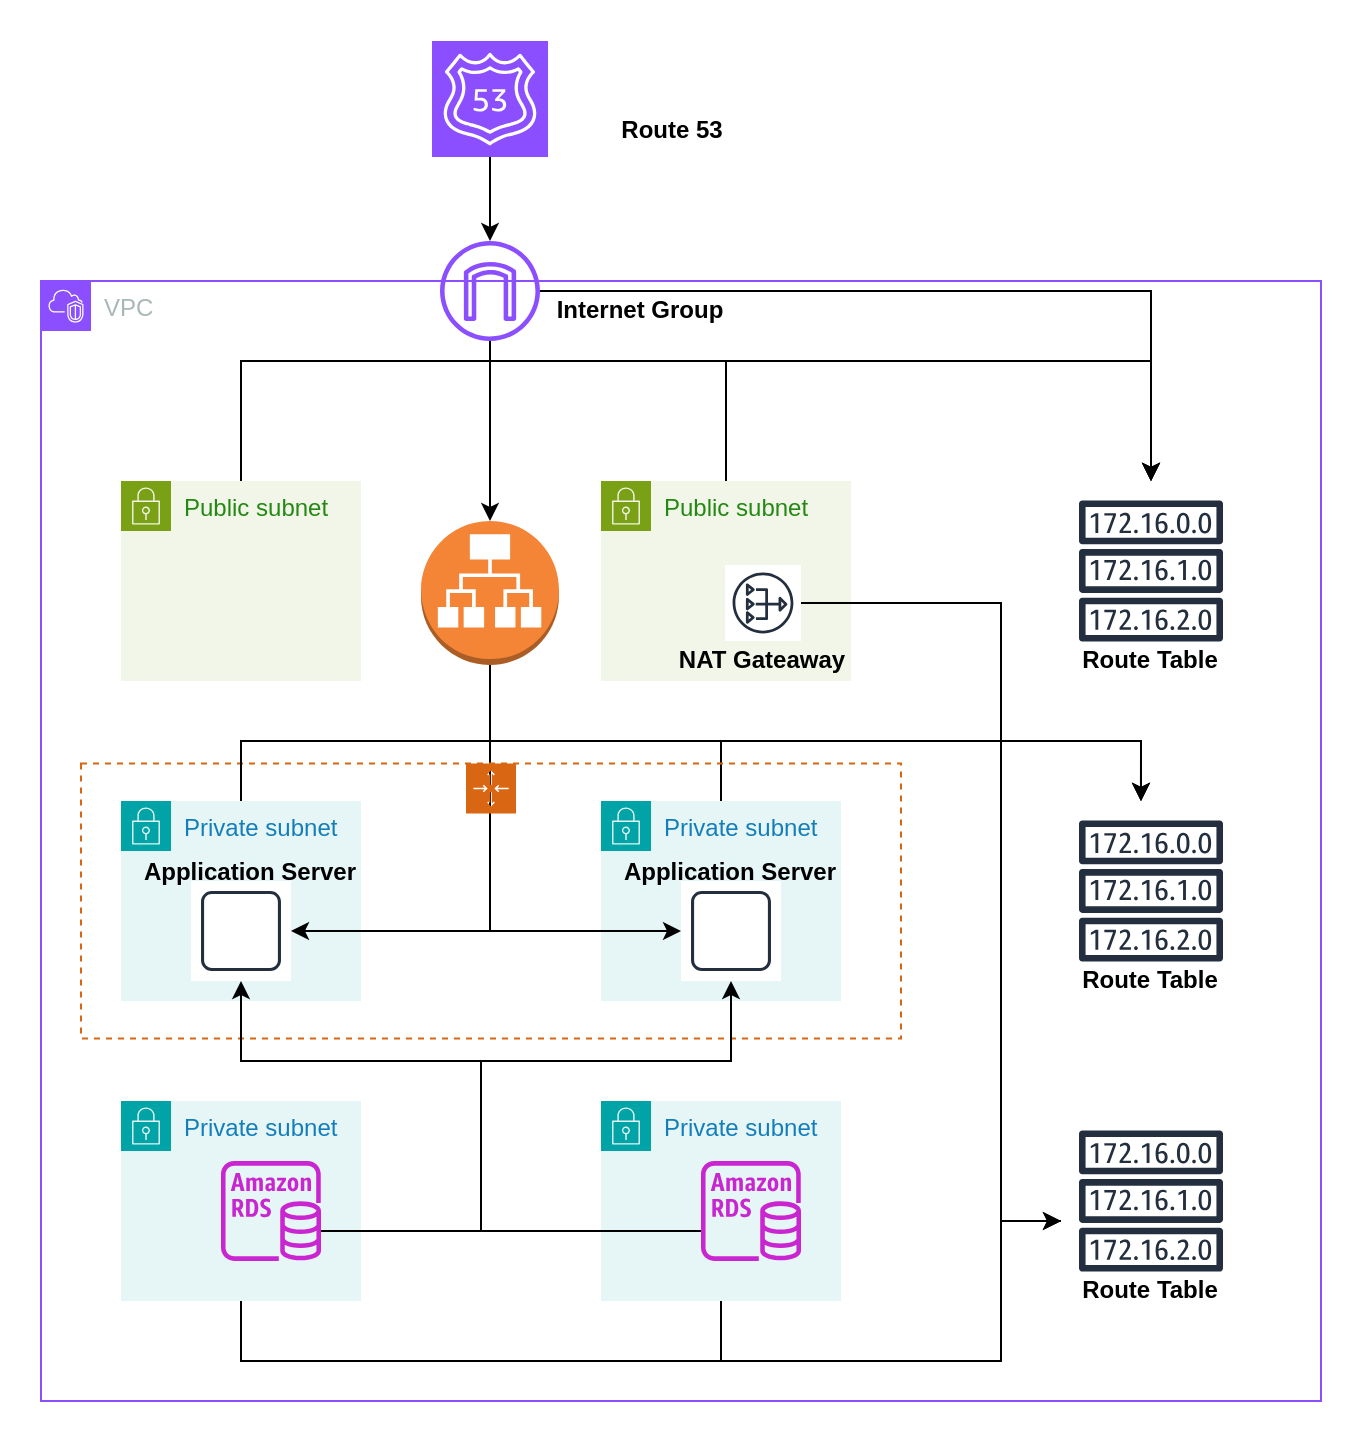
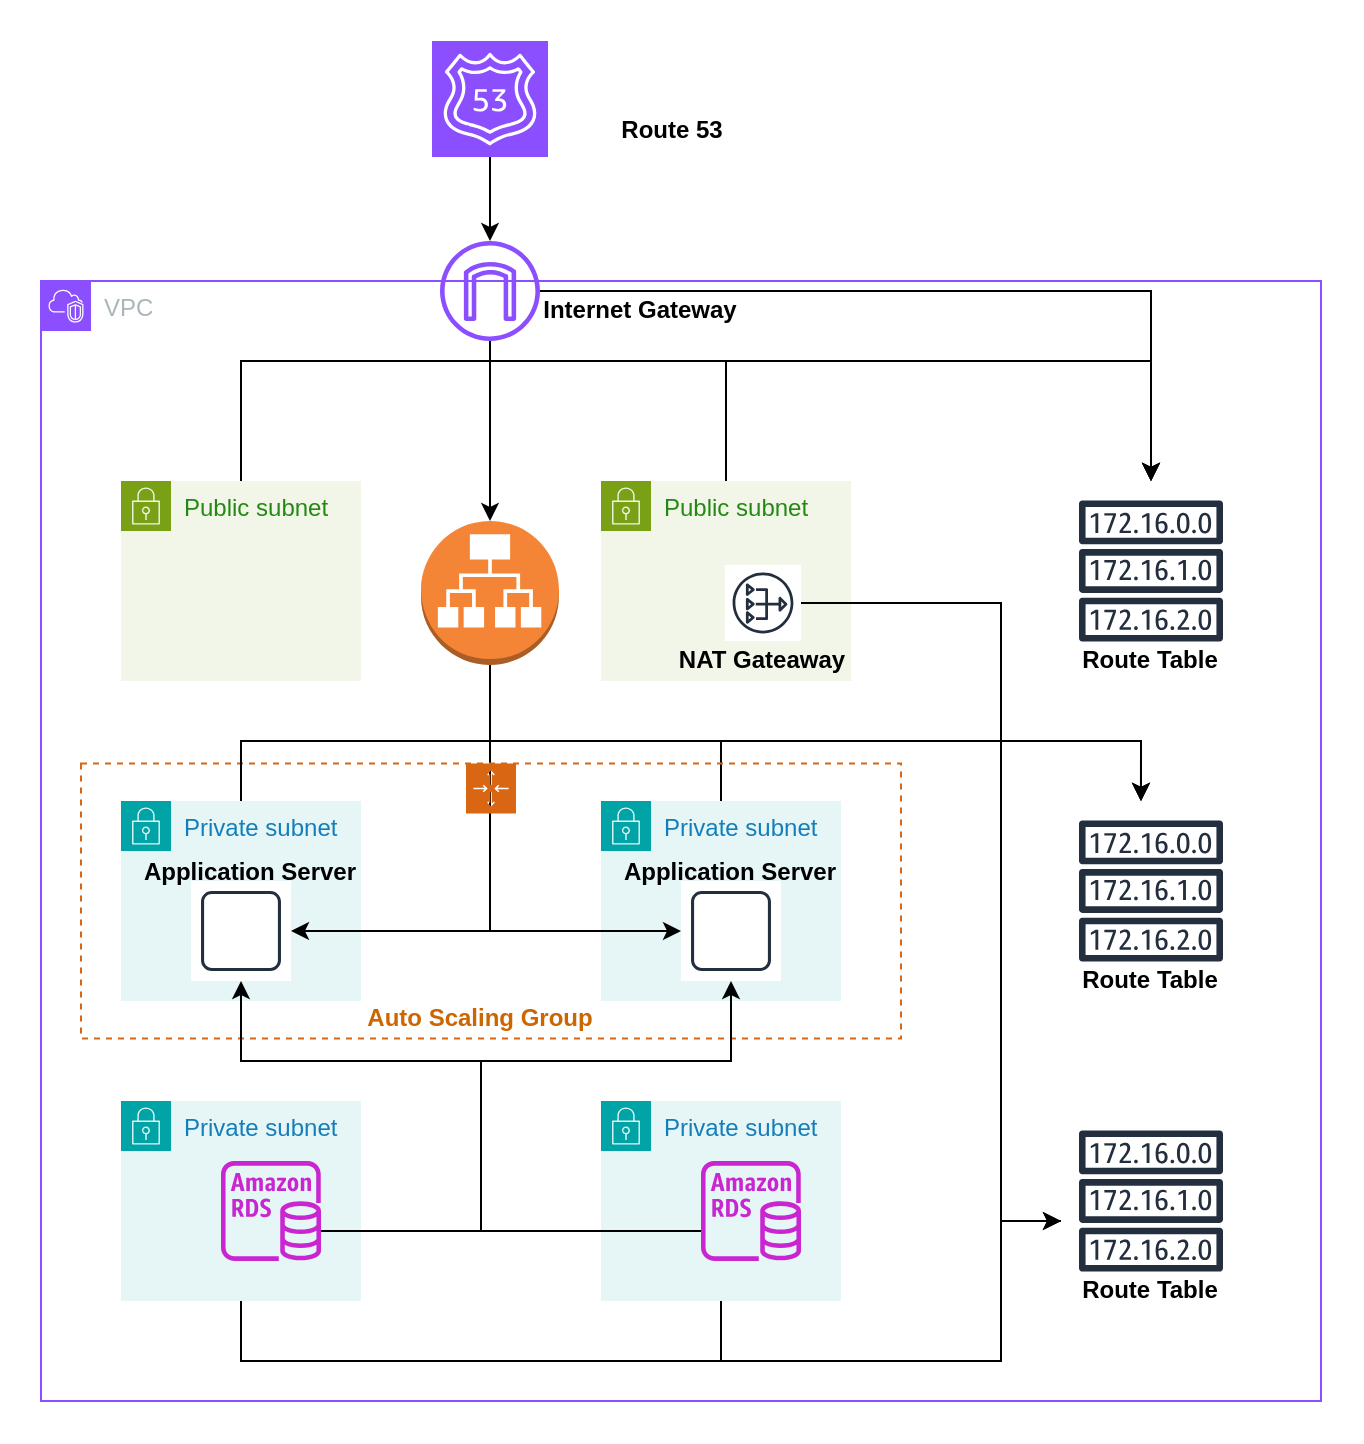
node "Internet Group": label "Internet Group" -> "Internet Gateway"
node "Auto Scaling Group": added
